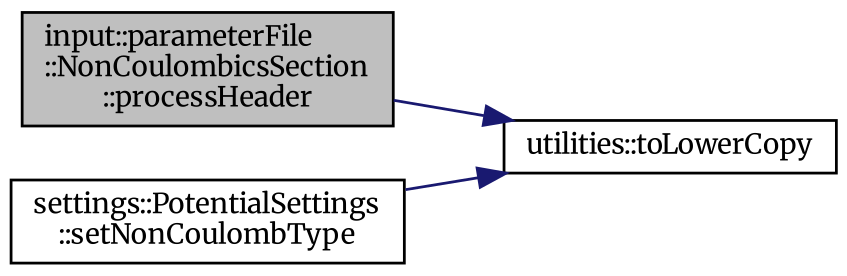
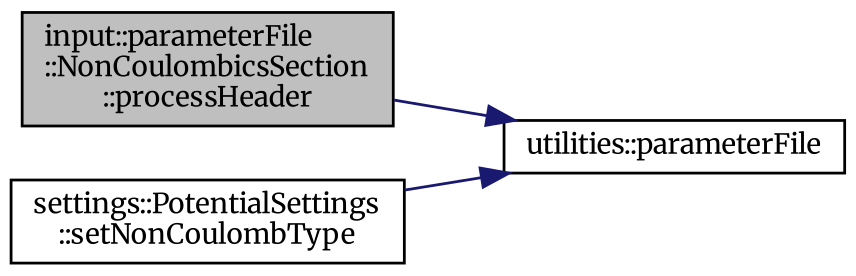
node "utilities::toLowerCopy": label "utilities::toLowerCopy" -> "utilities::parameterFile"
